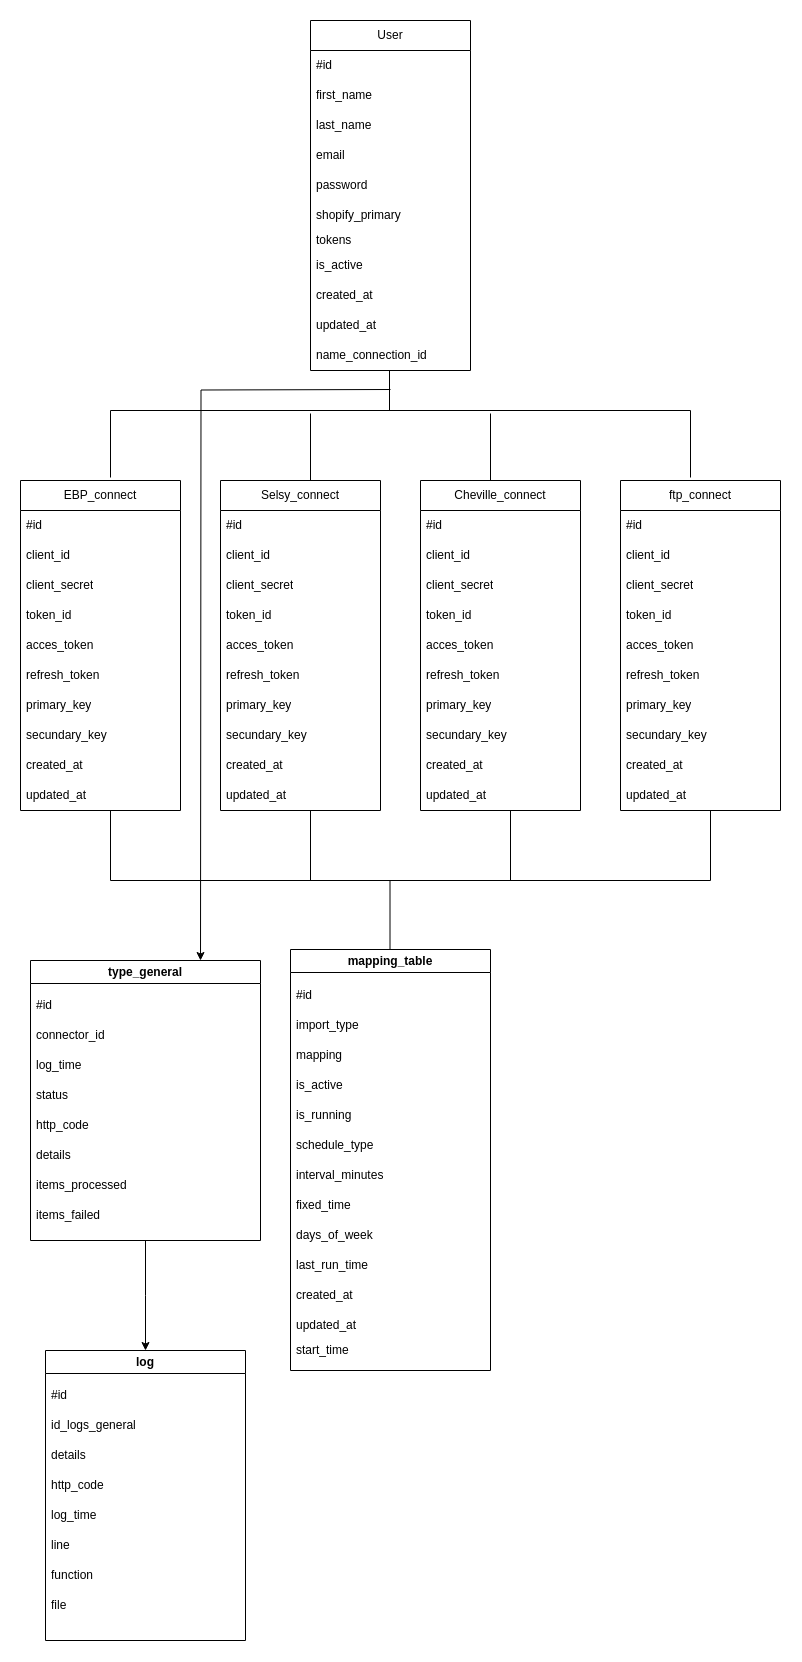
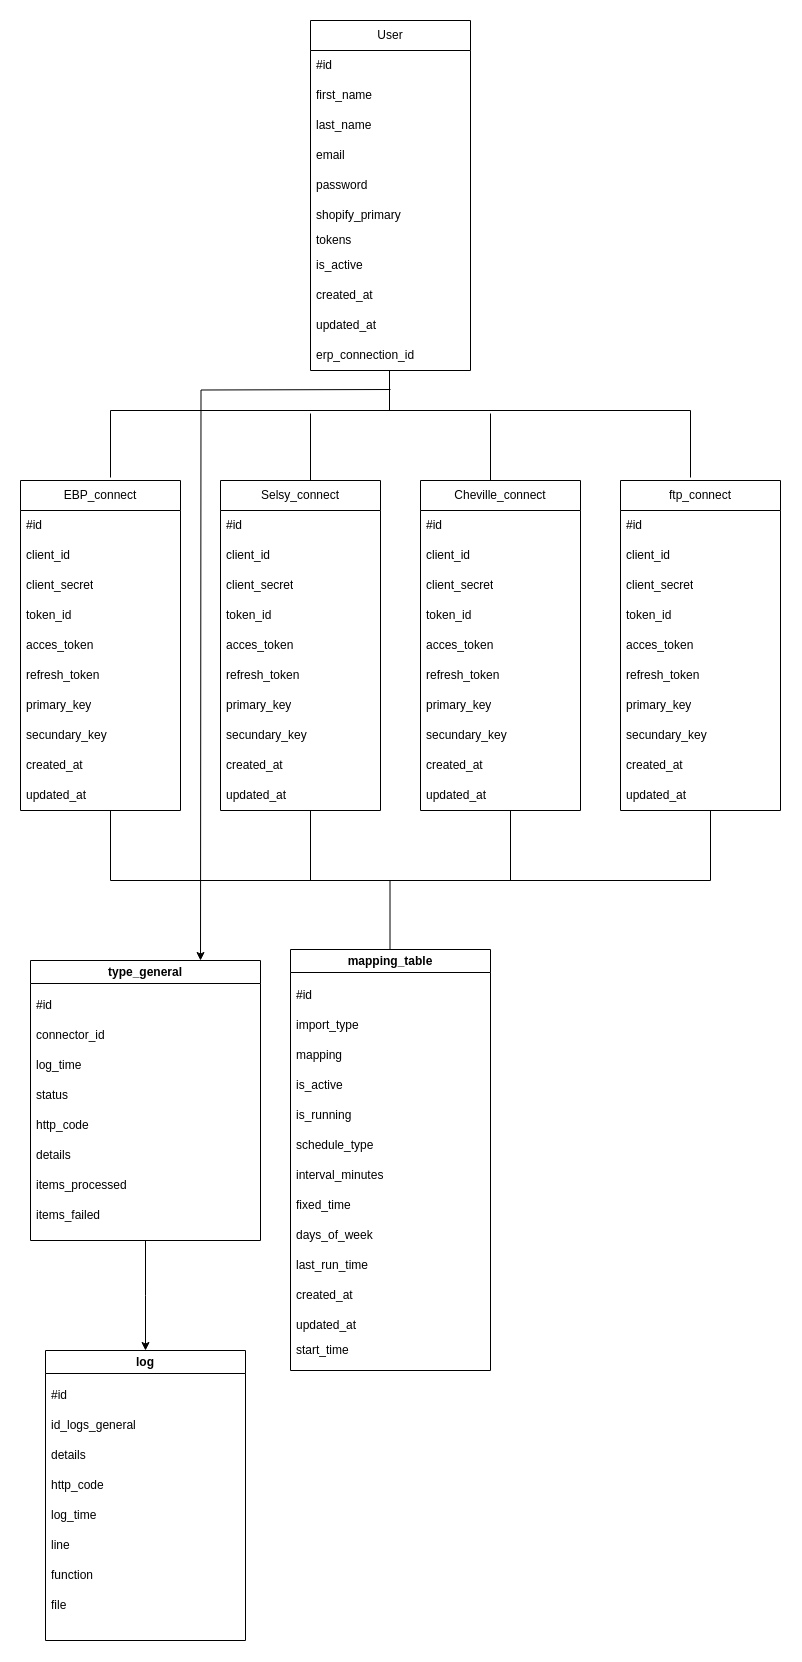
node "name_connection_id": label "name_connection_id" -> "erp_connection_id"
